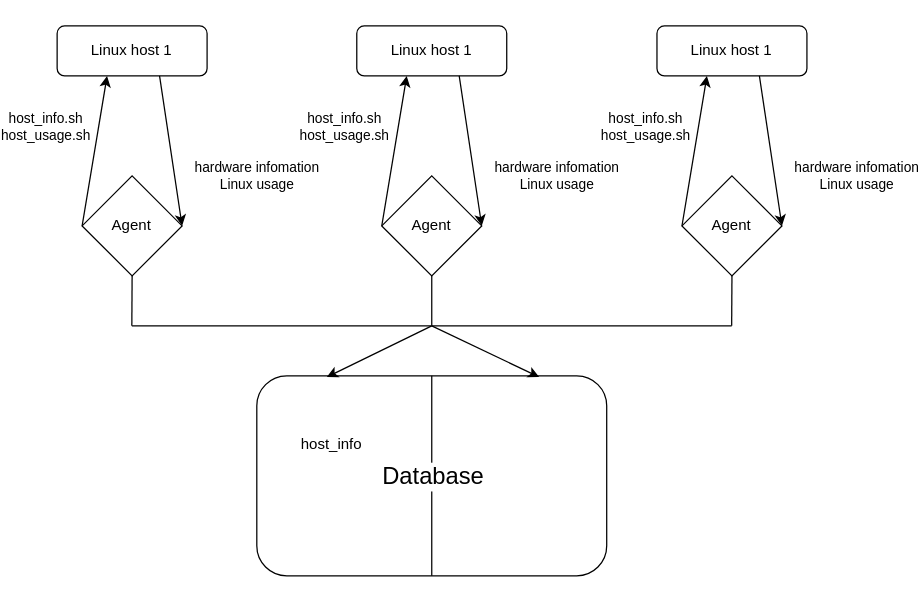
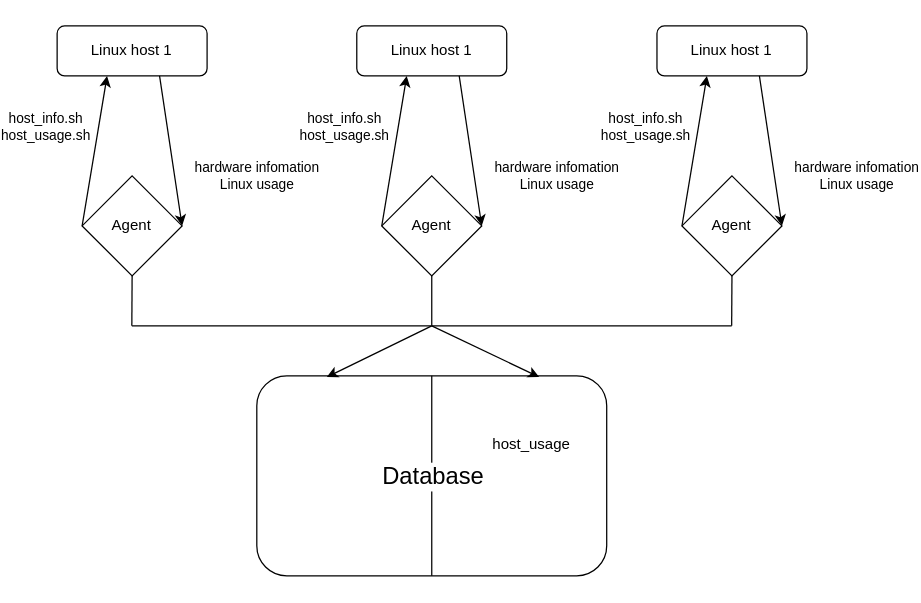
node "host_info": removed
node "host_usage": added
